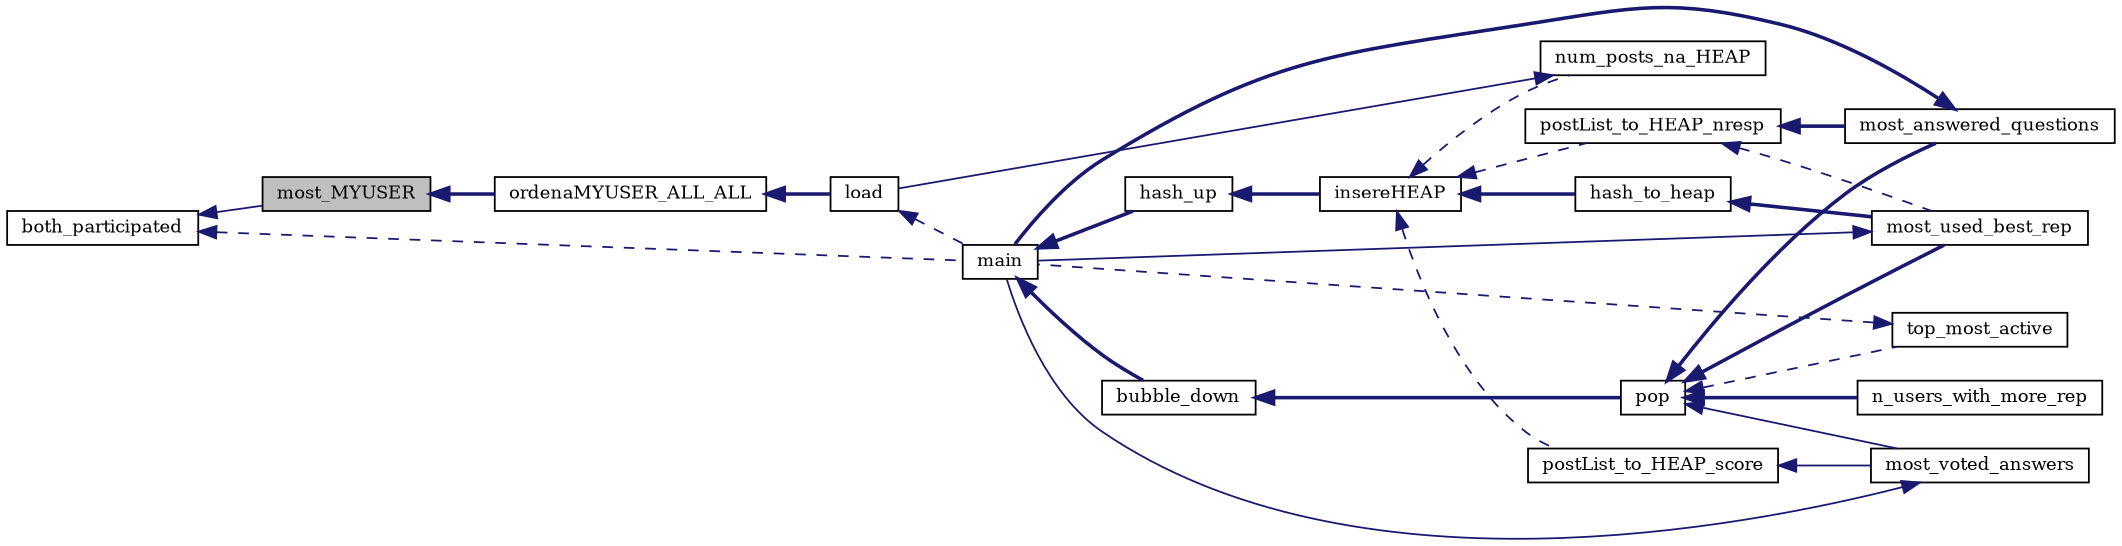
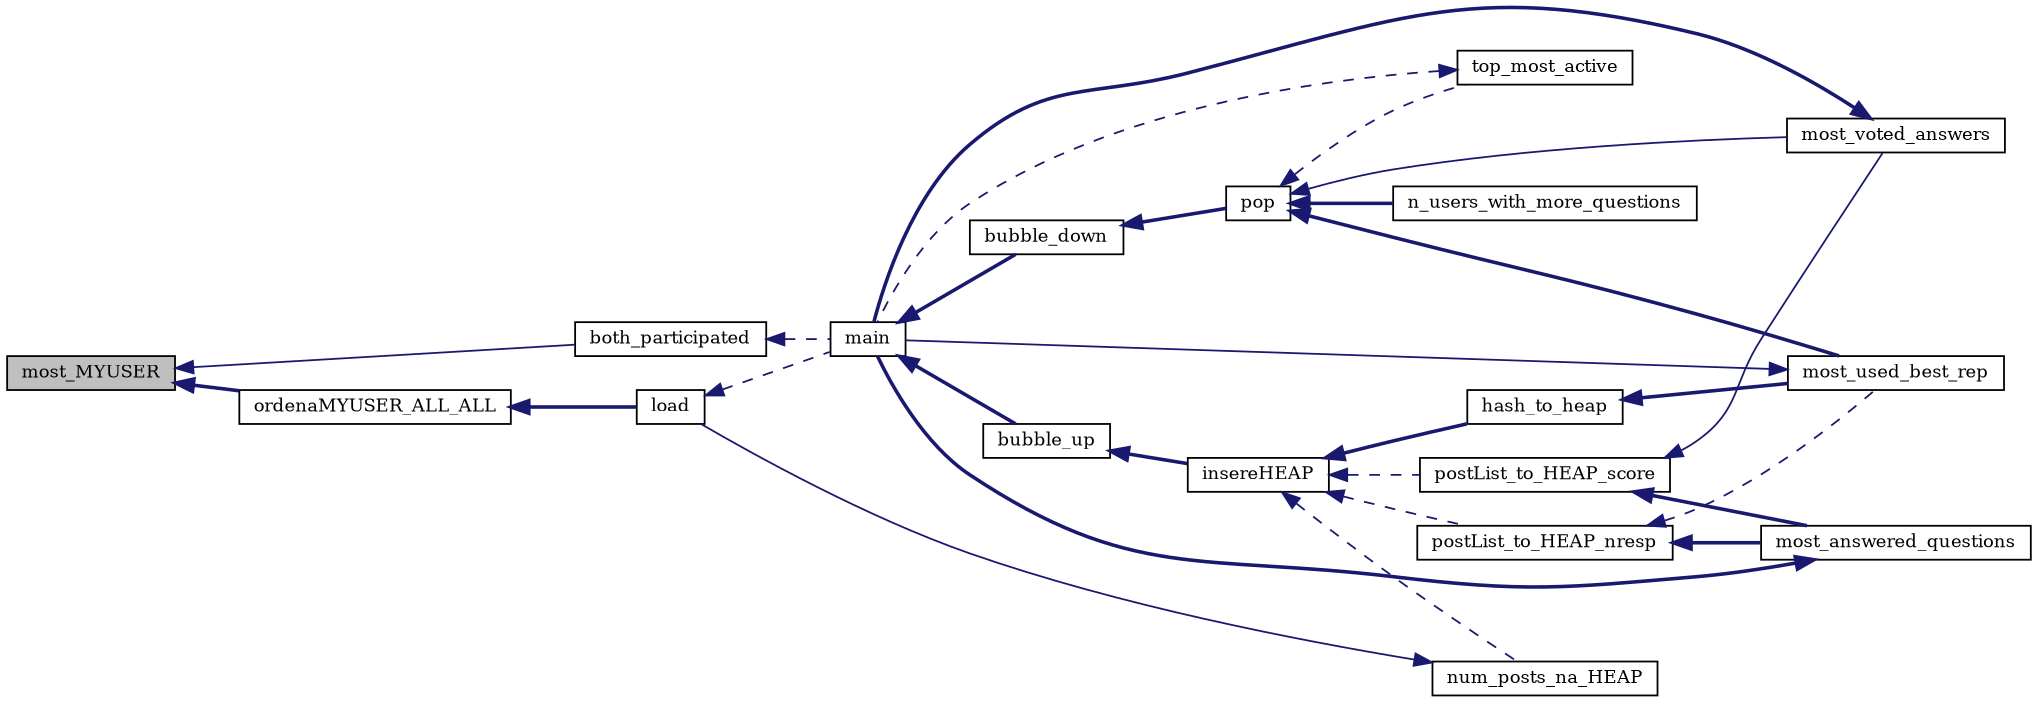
node "hash_up": label "hash_up" -> "bubble_up"
edge "most_MYUSER" -> "both_participated": reversed
edge "most_answered_questions" -> "pop": now "most_answered_questions" -> "postList_to_HEAP_score"
node "n_users_with_more_rep": label "n_users_with_more_rep" -> "n_users_with_more_questions"
edge "main" -> "most_voted_answers": style solid -> bold
